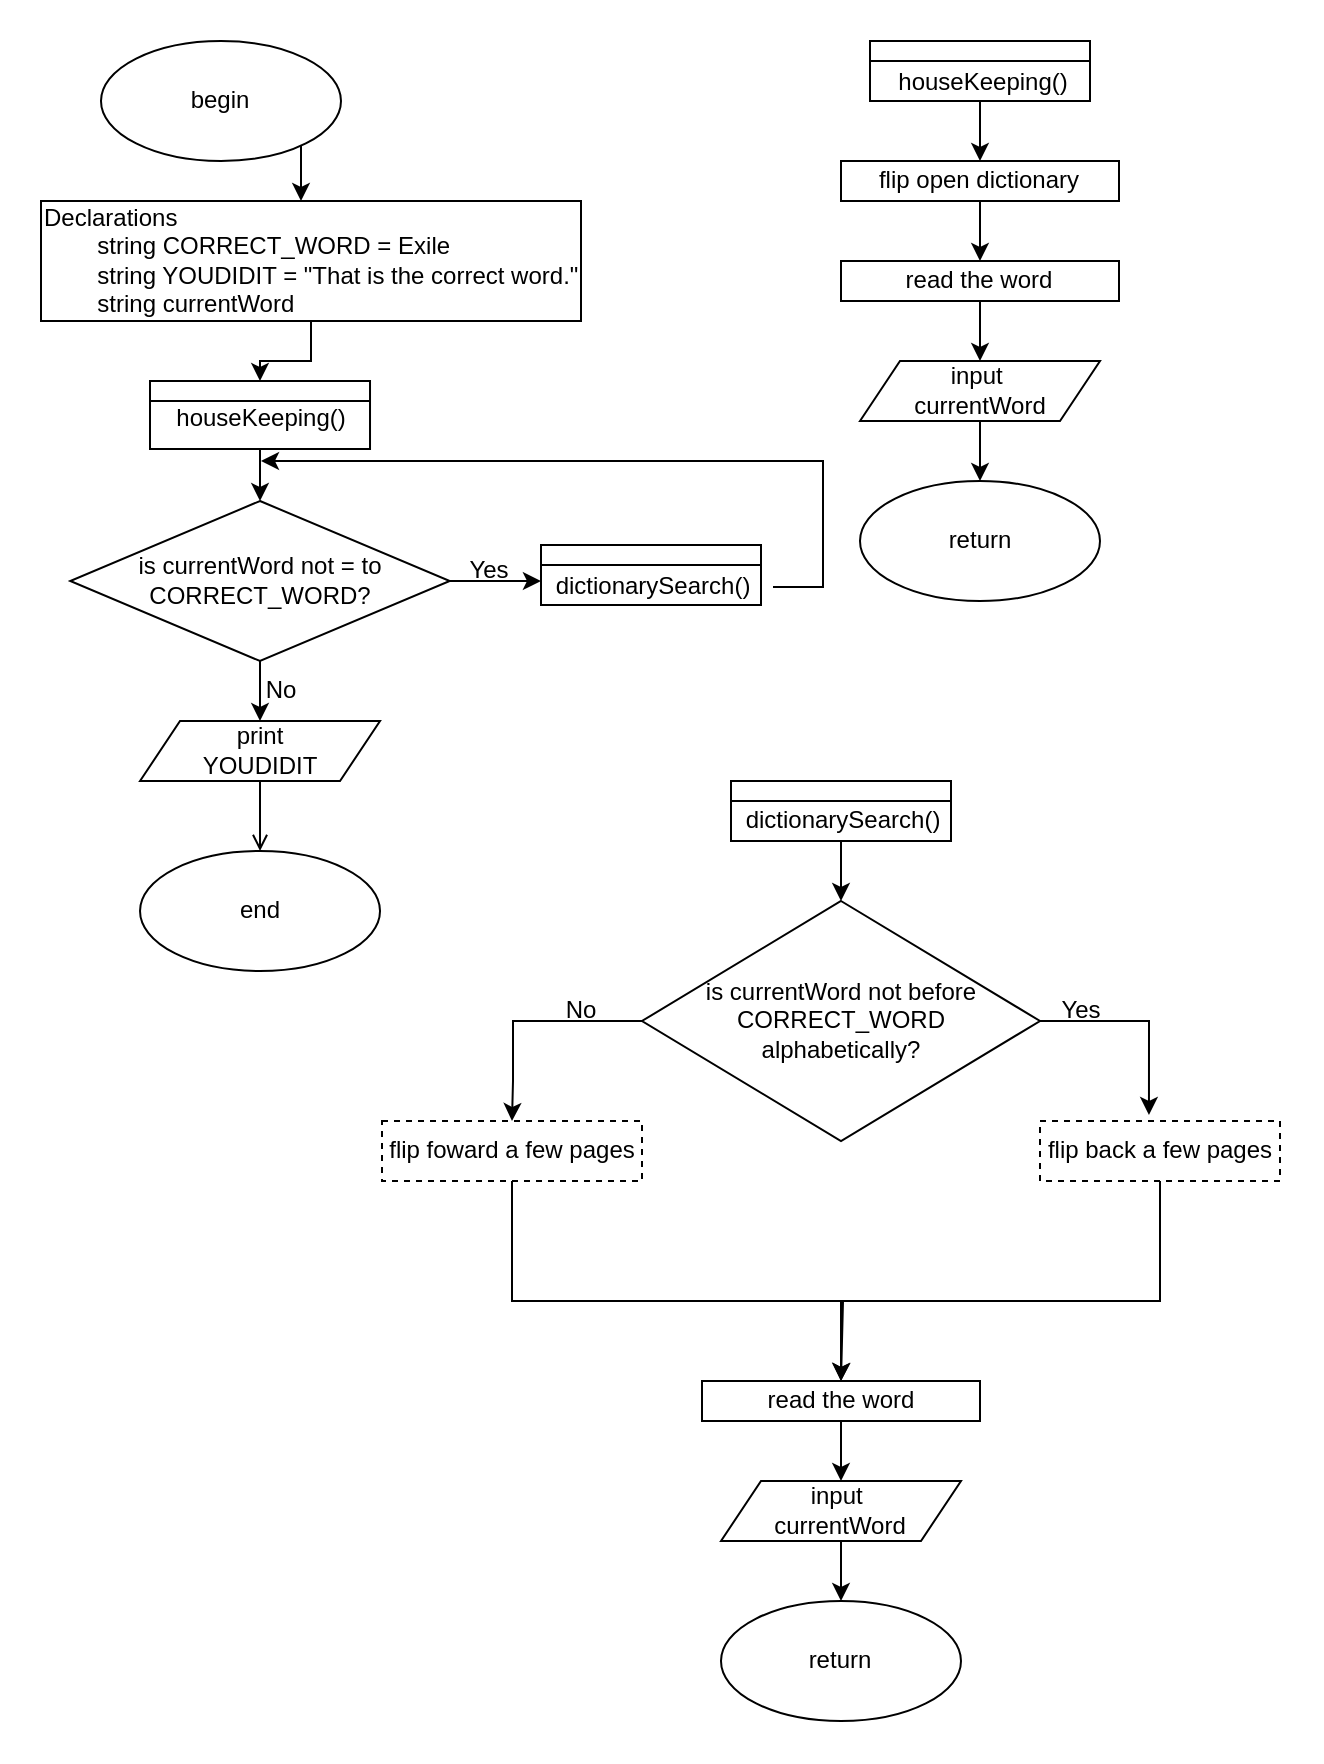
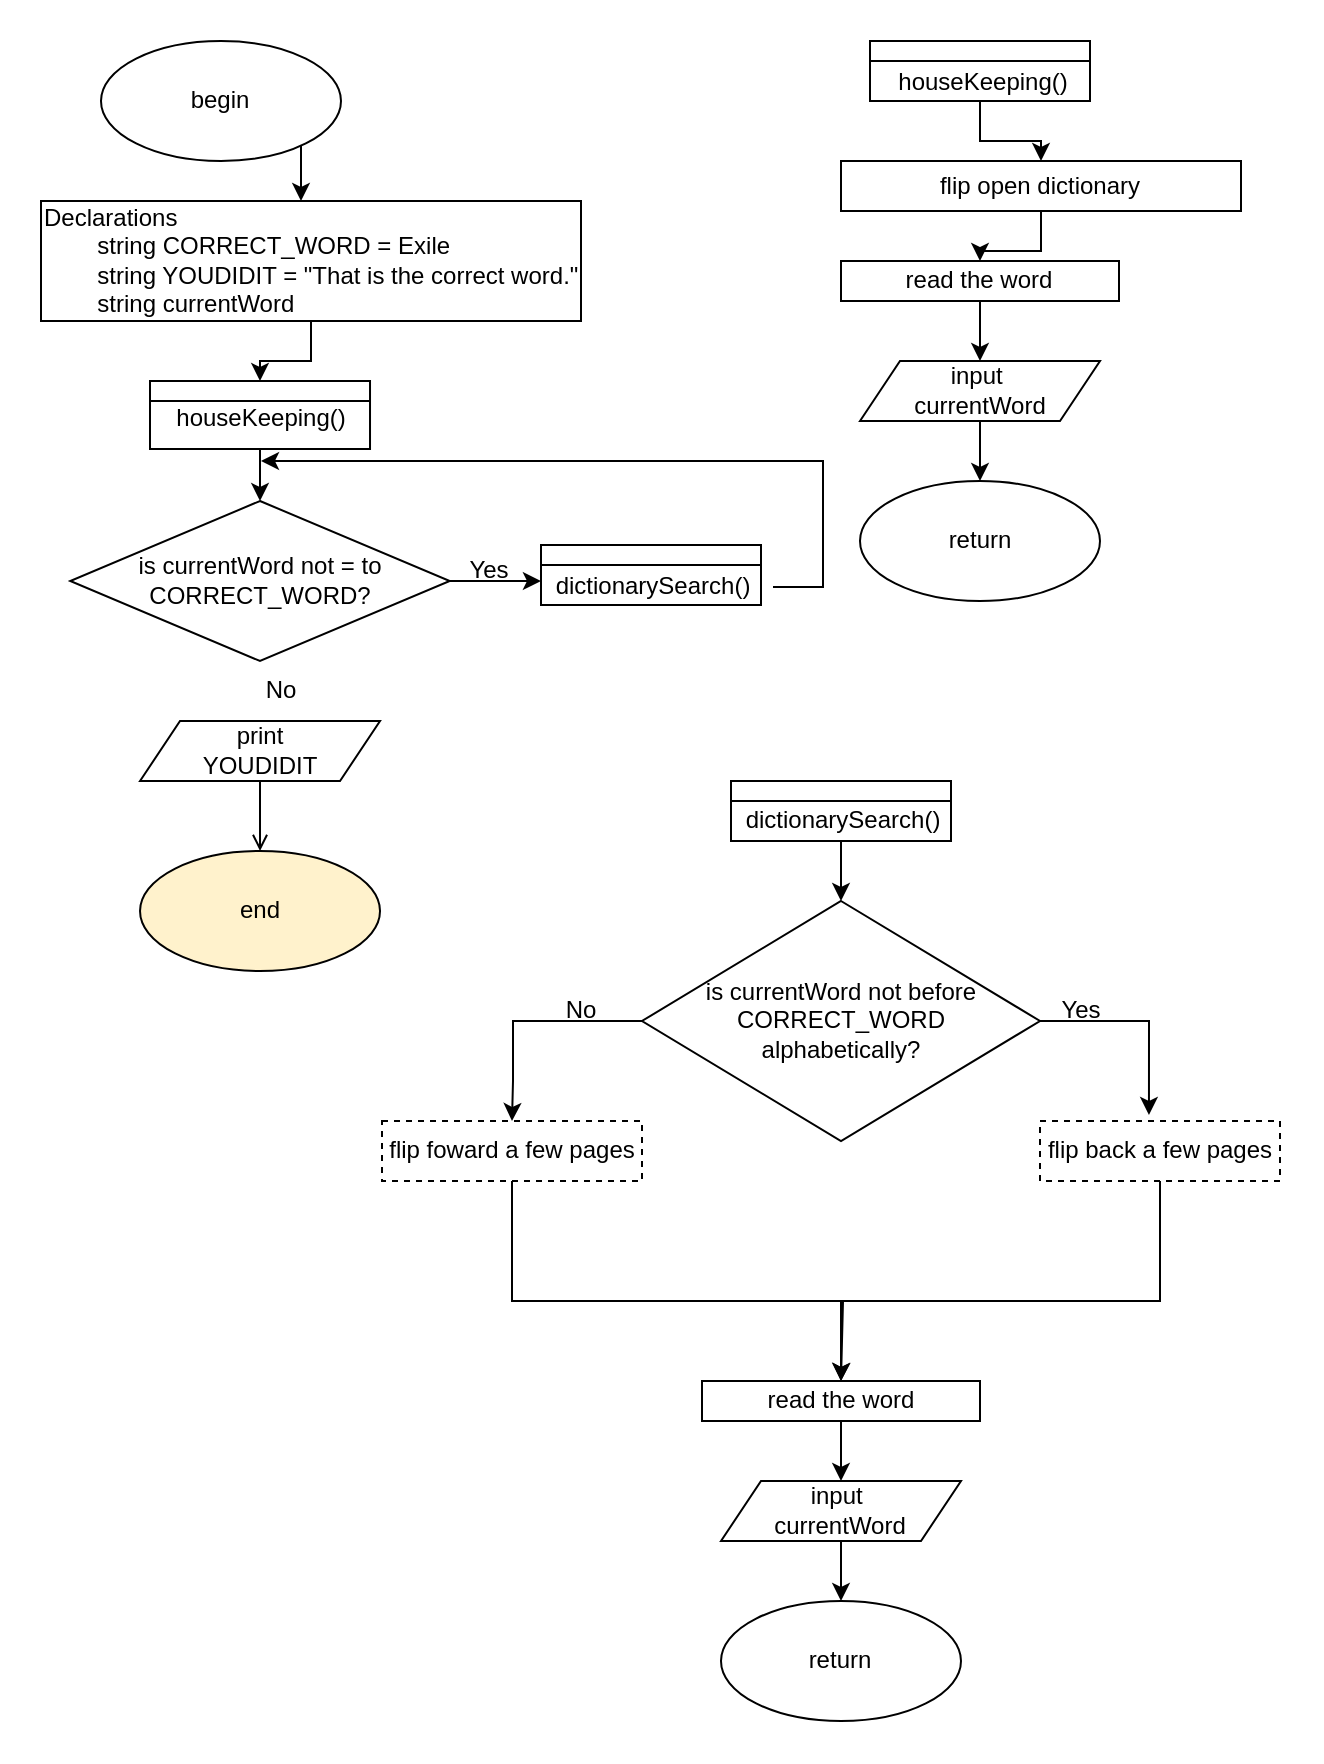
node "flip open dictionary": size 278x40 -> 400x50
edge "is currentWord not = to CORRECT_WORD?" -> "print YOUDIDIT": removed
node "end": fillcolor #ffffff -> #fff2cc
